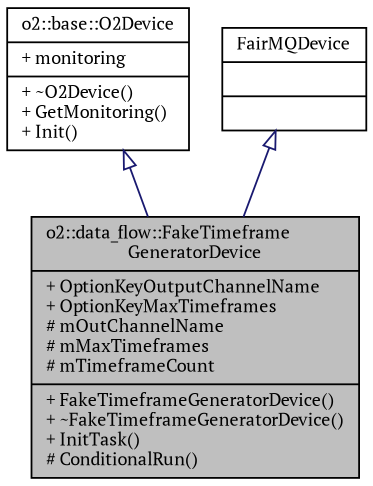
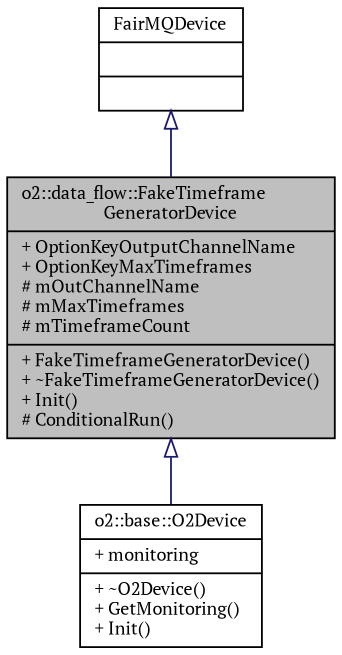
edge "o2::data_flow::FakeTimeframe" -> "o2::base::O2Device": reversed
node "o2::data_flow::FakeTimeframe": text "+ InitTask()" -> "+ Init()"
